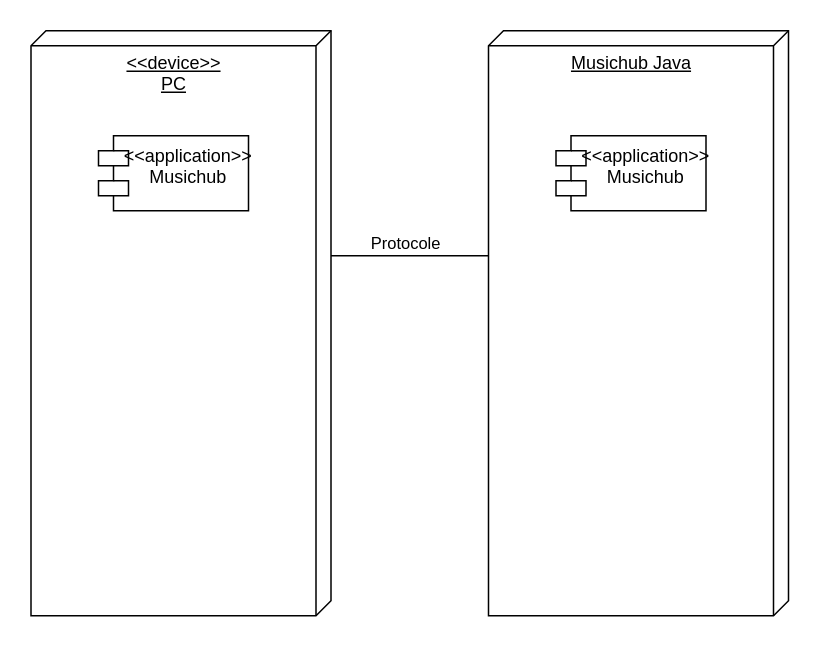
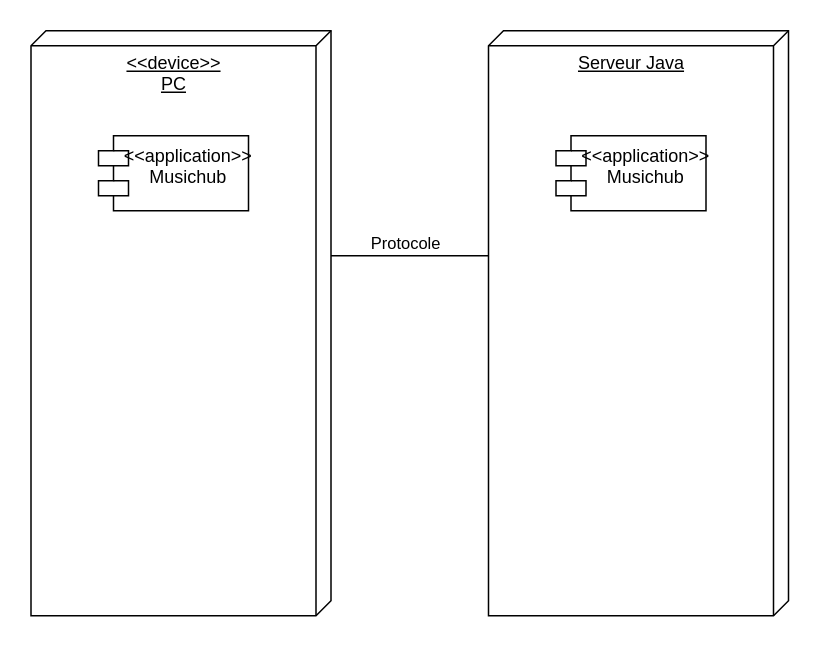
node "Musichub Java": label "Musichub Java" -> "Serveur Java"
